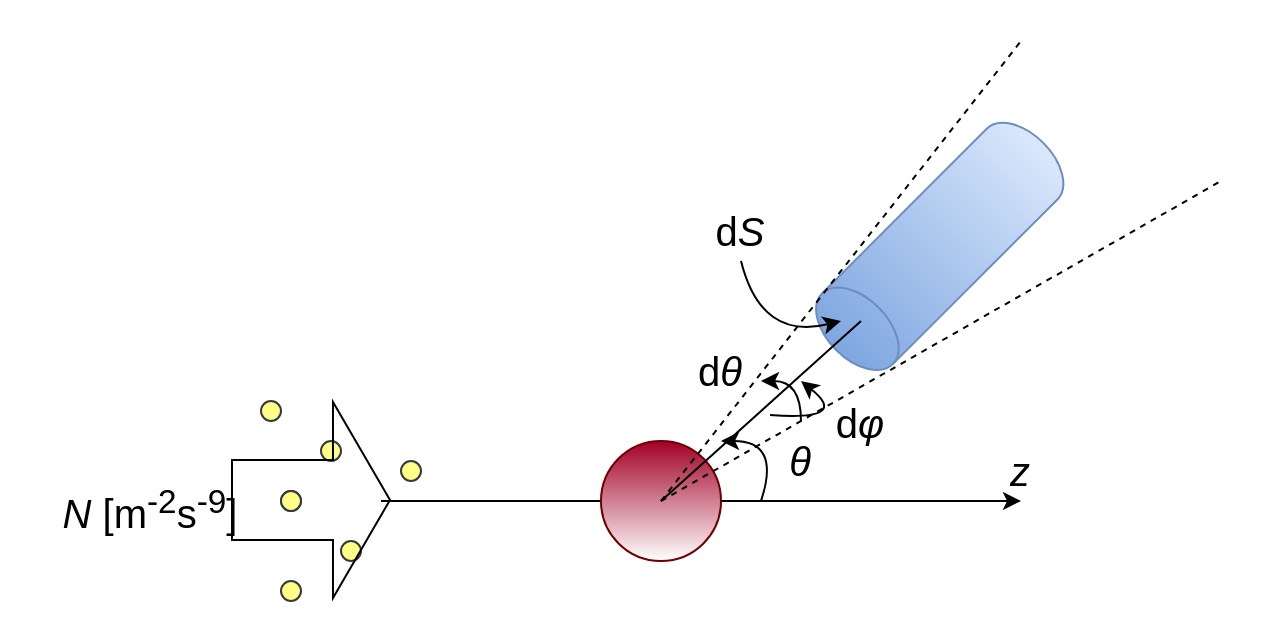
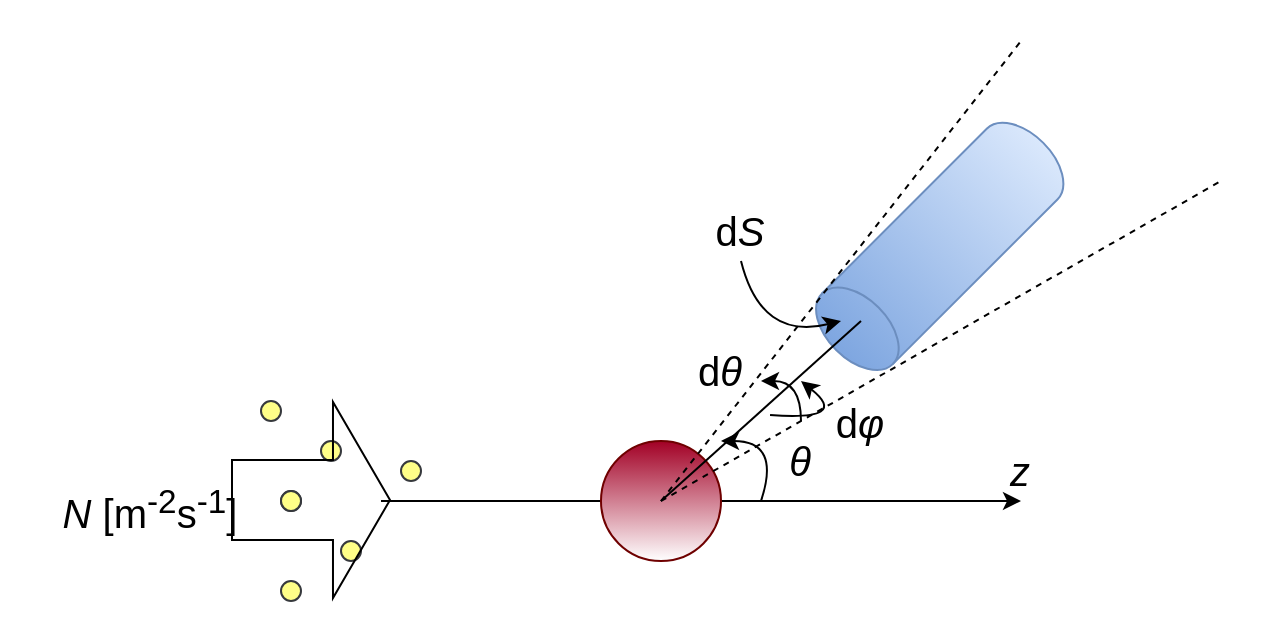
node "N [m-2s-9]": label "N [m-2s-9]" -> "N [m-2s-1]"
